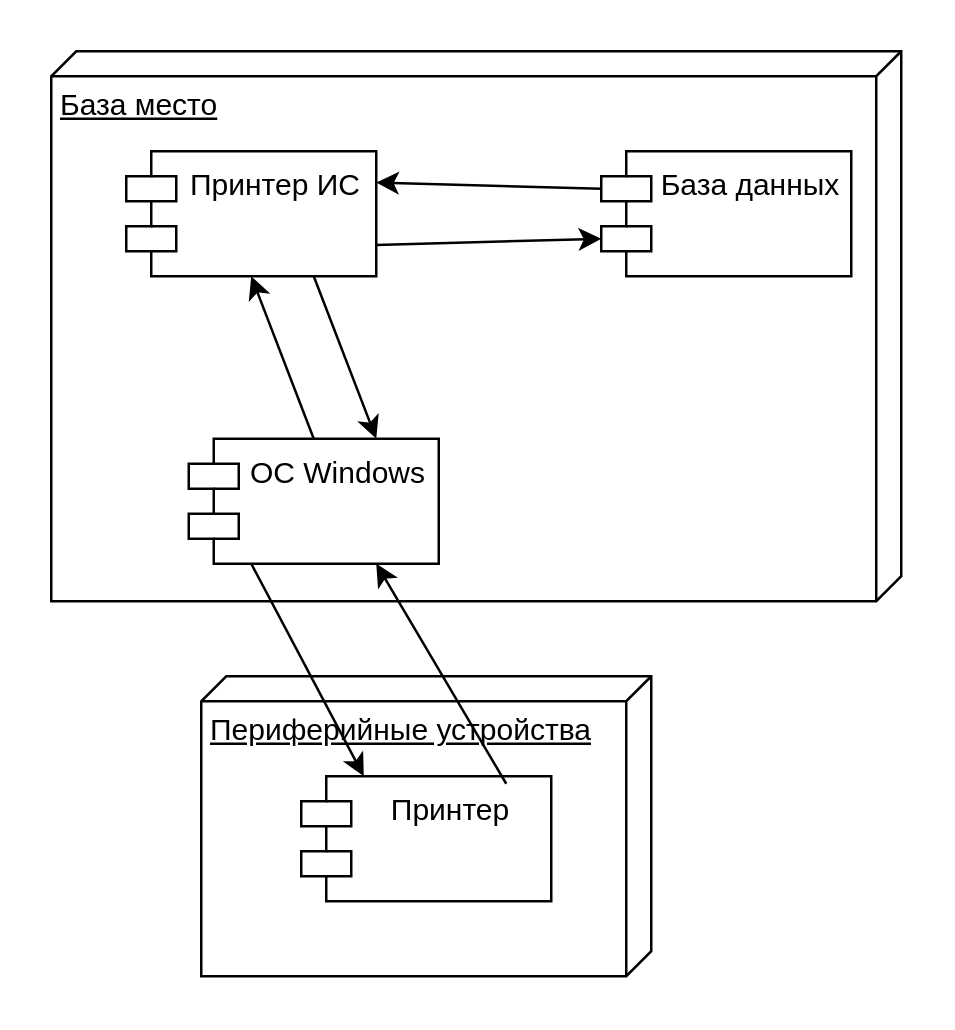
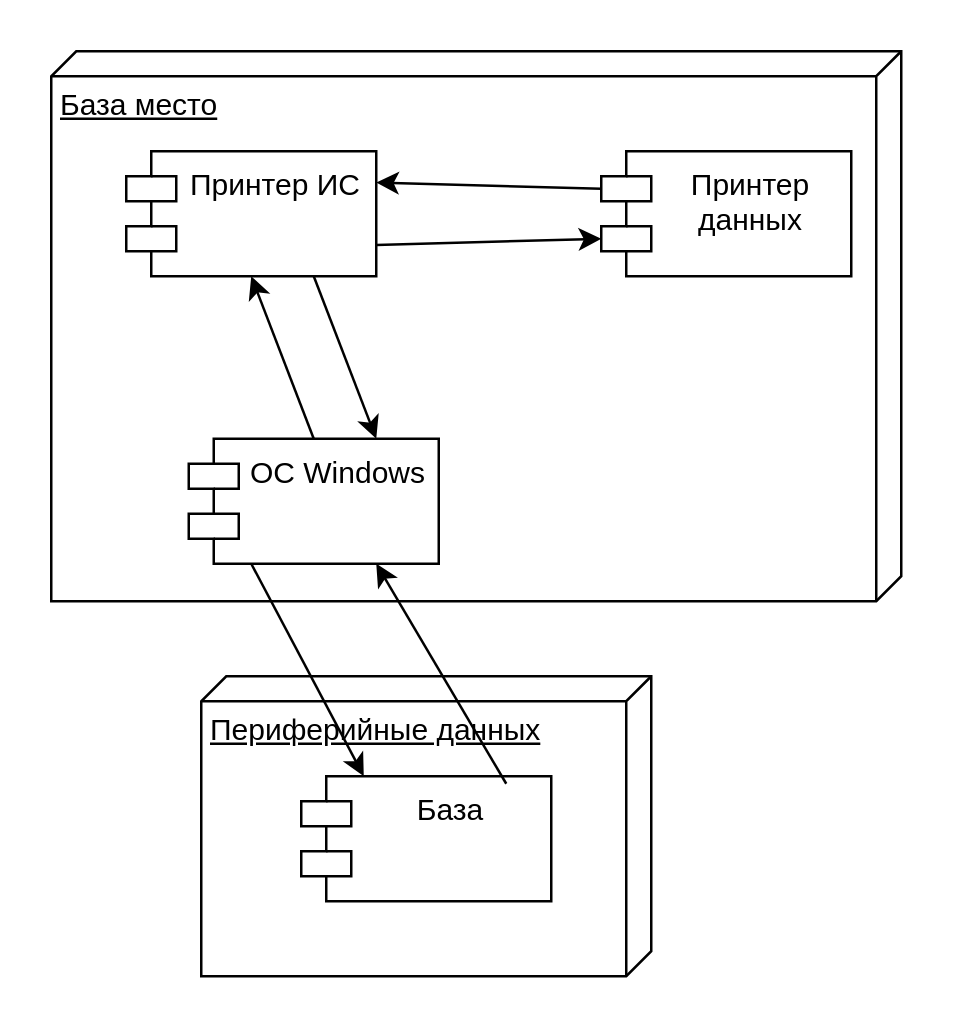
node "База данных": label "База данных" -> "Принтер данных"
node "Периферийные устройства": label "Периферийные устройства" -> "Периферийные данных"
node "Принтер": label "Принтер" -> "База"
